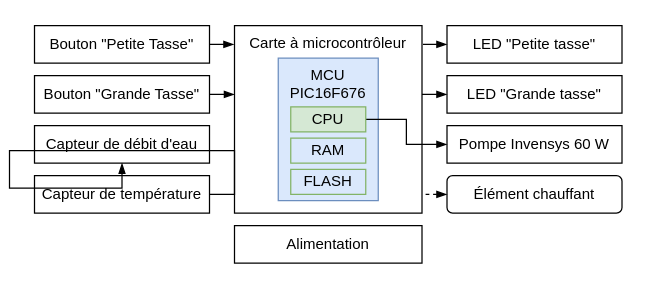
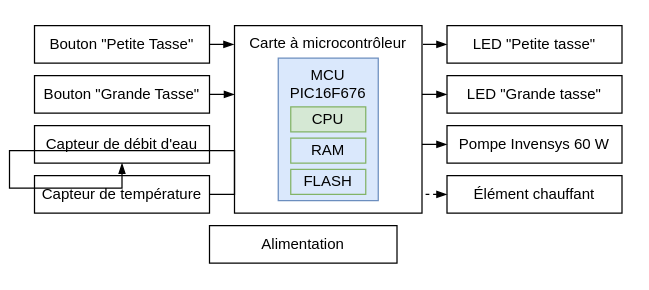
edge "CPU" -> "Pompe Invensys 60 W": now "Carte à microcontrôleur" -> "Pompe Invensys 60 W"
node "Élément chauffant": shape rounded rectangle -> rectangle
node "Alimentation": moved (328, 244) -> (303, 244)
